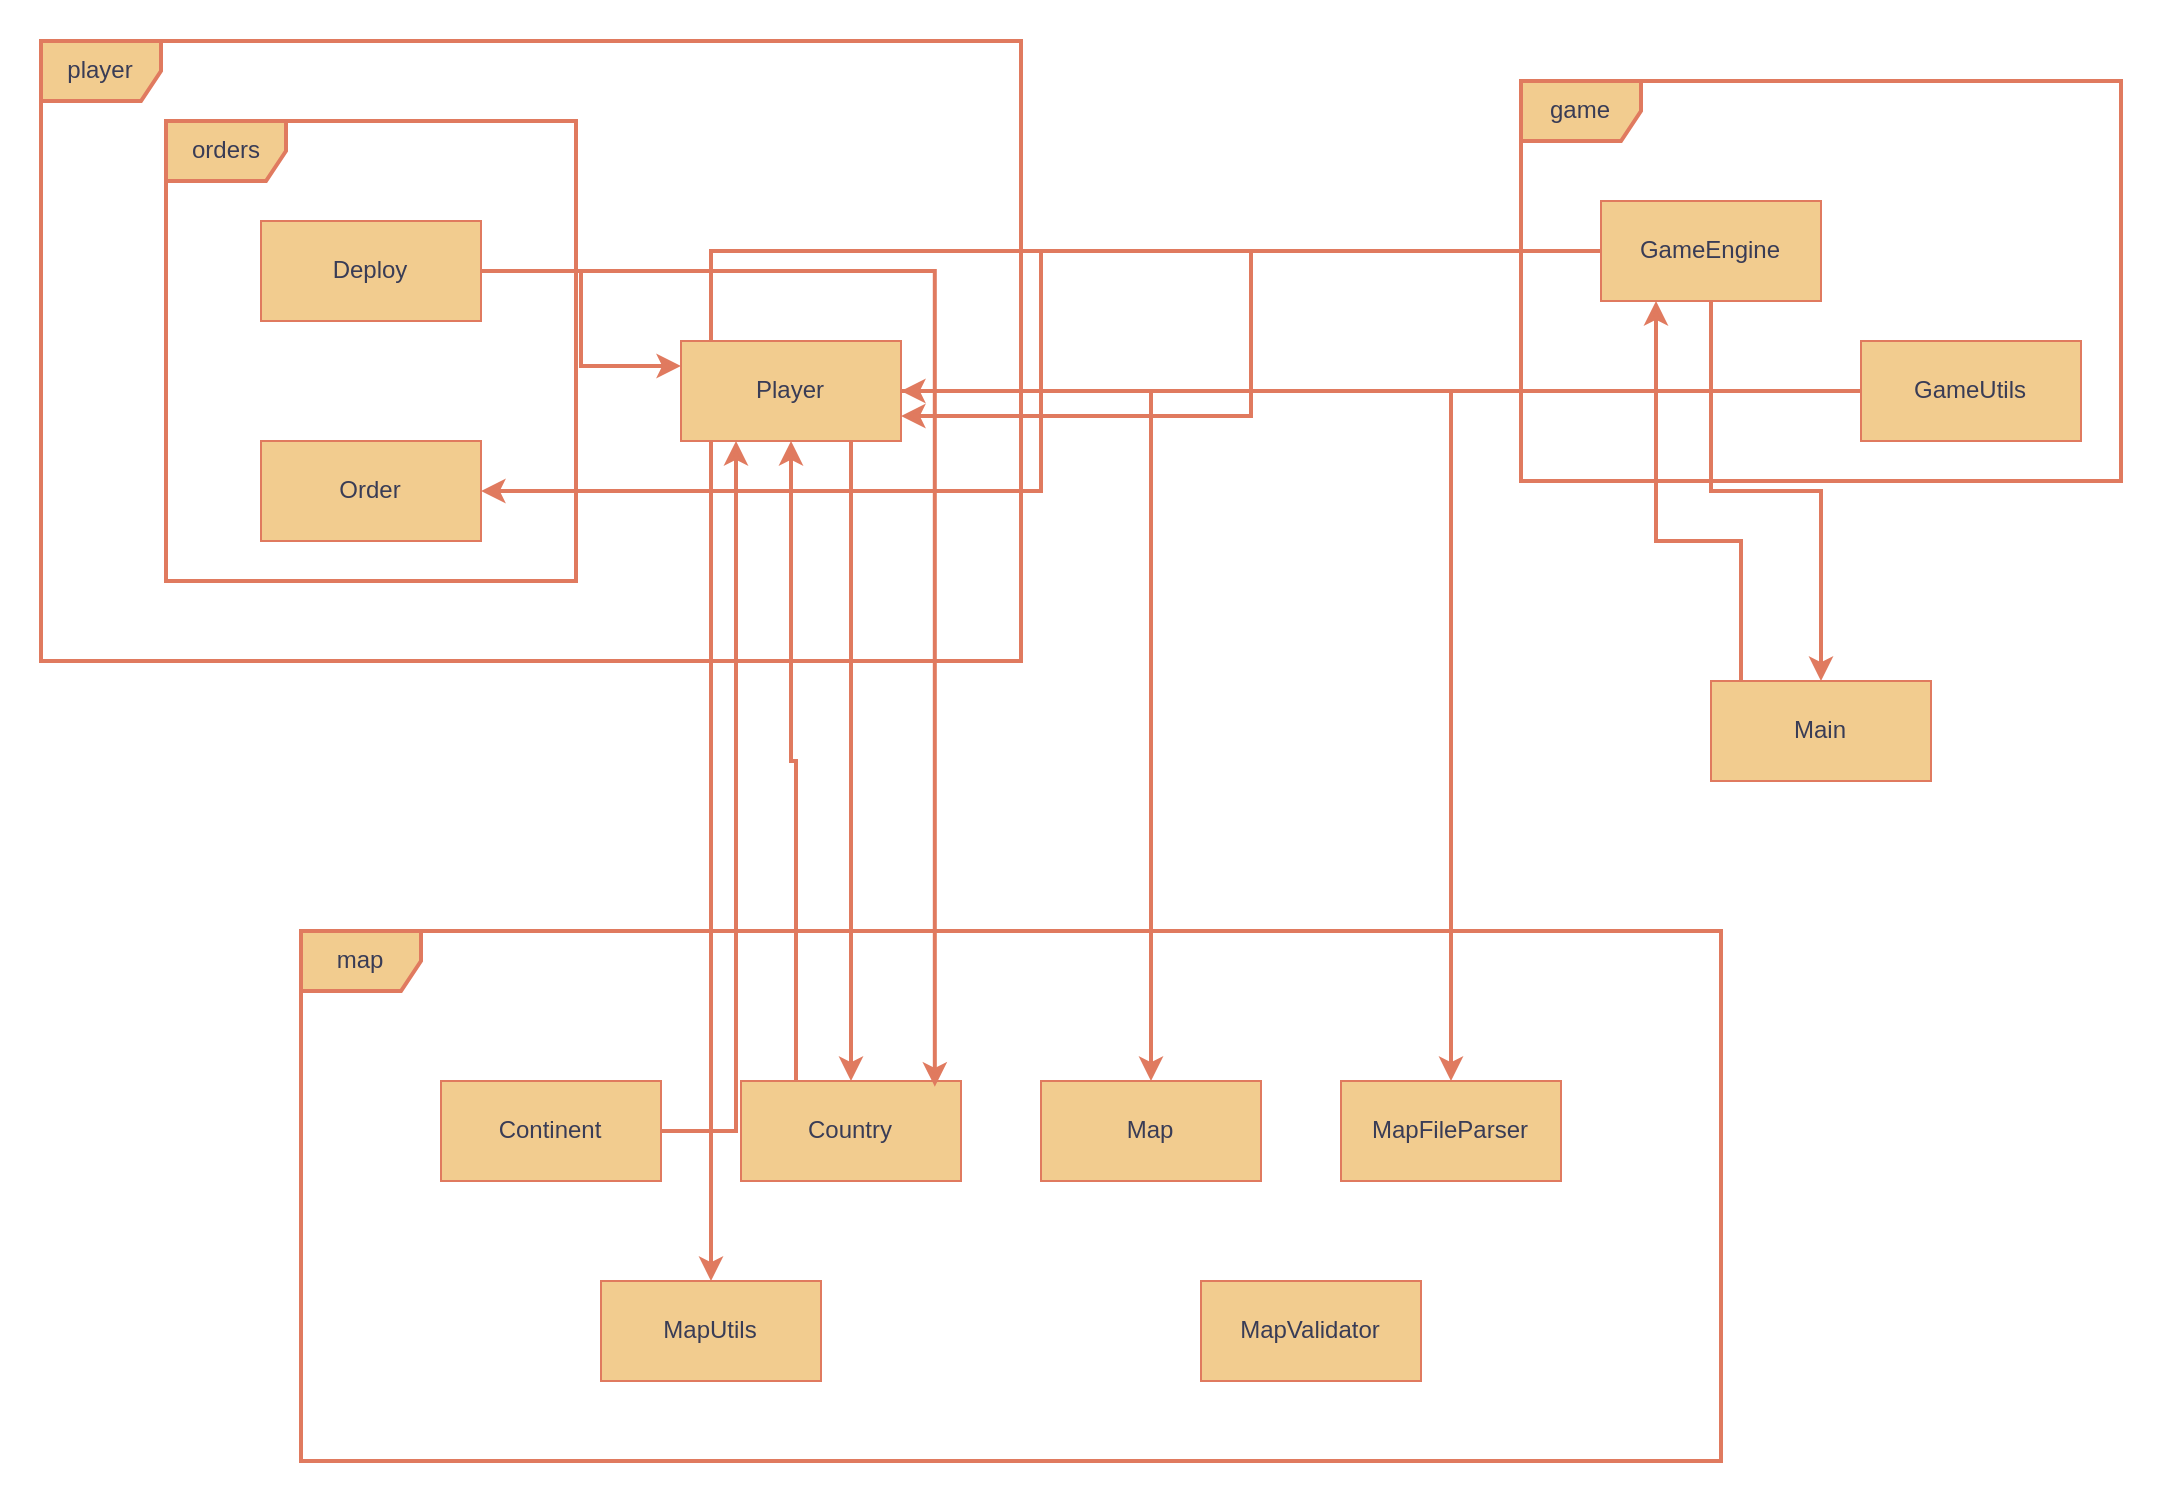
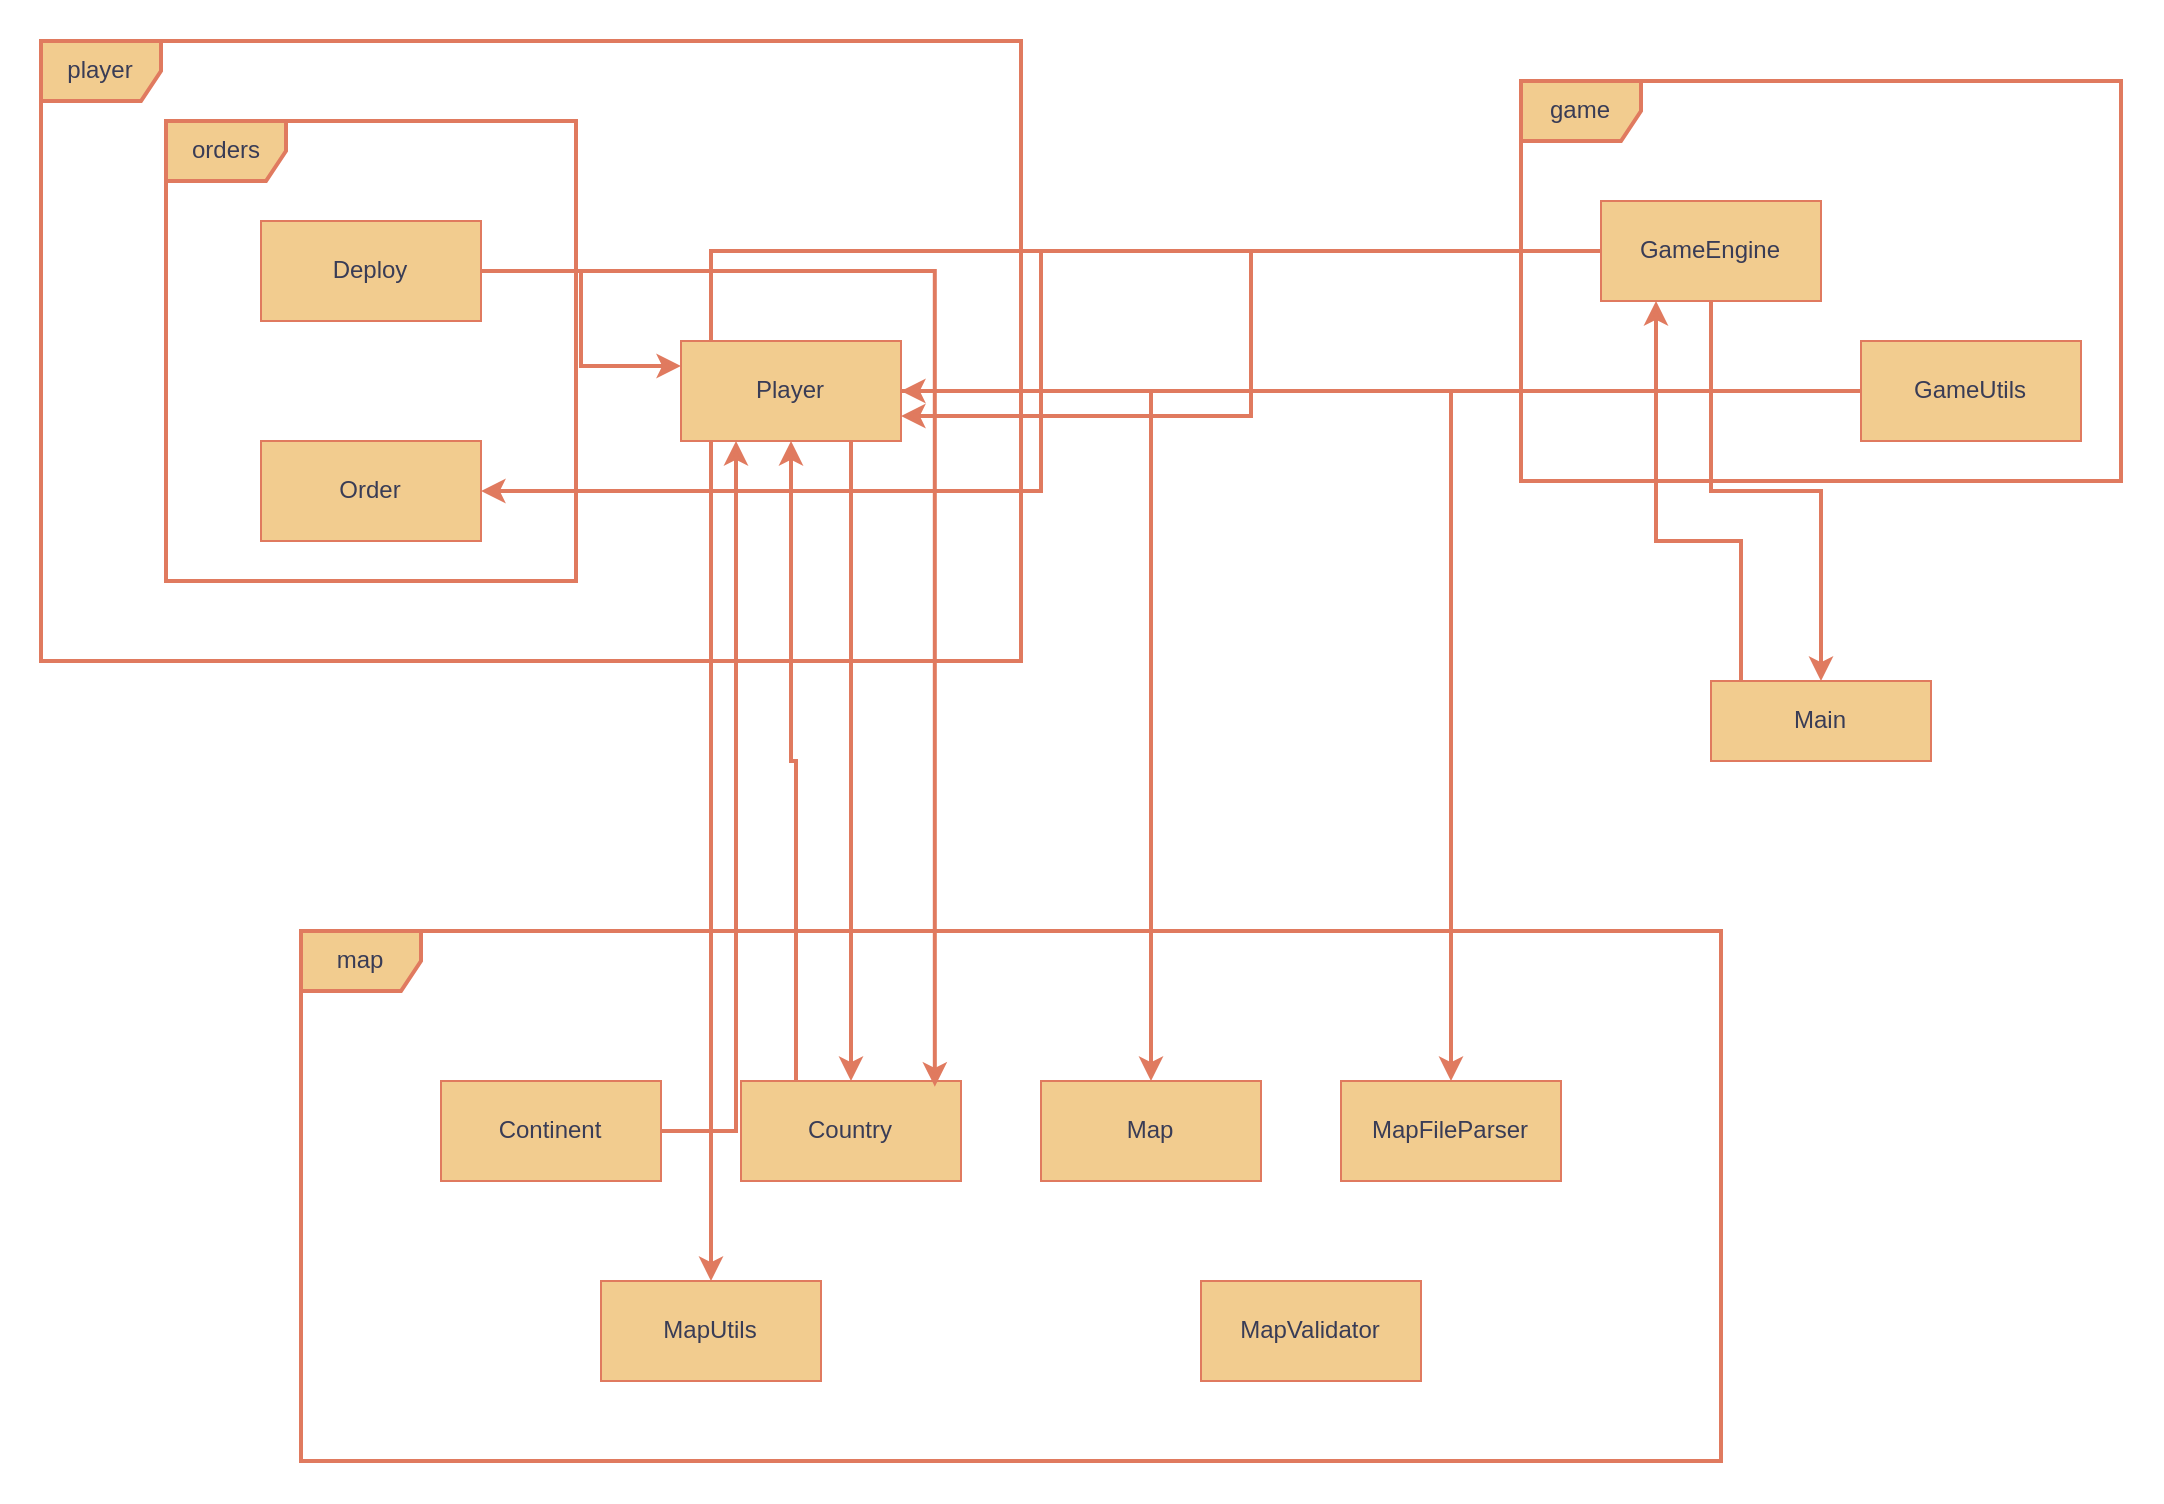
node "Main": size 220x100 -> 220x80
